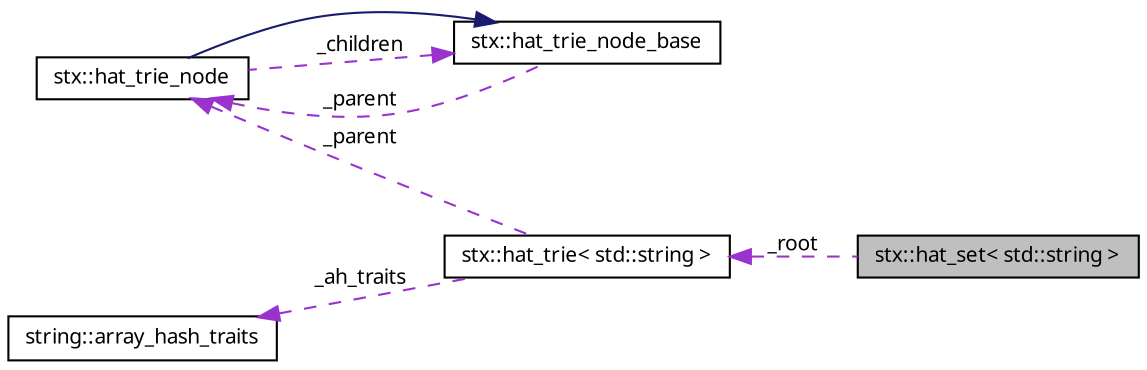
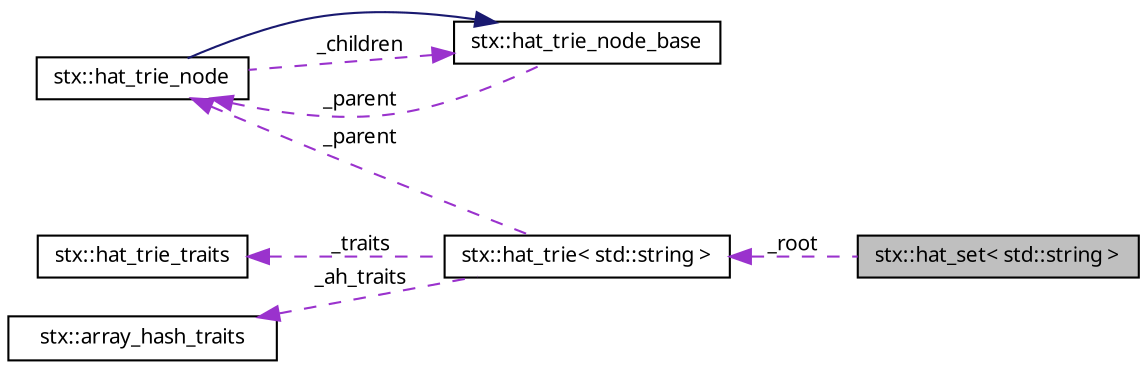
node "stx::hat_trie_traits": added
node "string::array_hash_traits": label "string::array_hash_traits" -> "stx::array_hash_traits"
